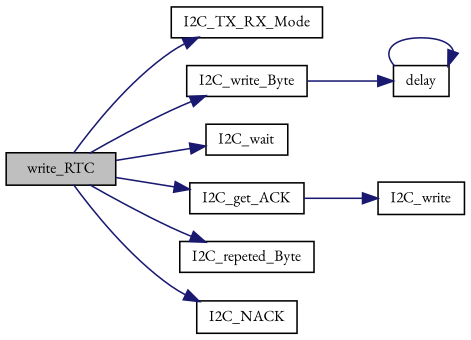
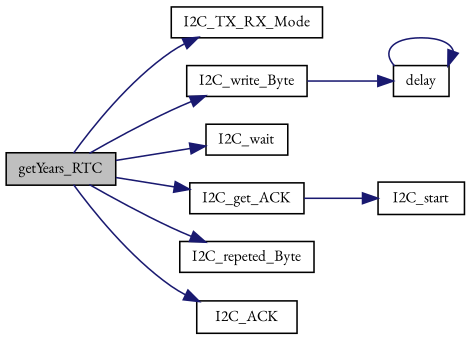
node "write_RTC": label "write_RTC" -> "getYears_RTC"
node "I2C_write": label "I2C_write" -> "I2C_start"
node "I2C_NACK": label "I2C_NACK" -> "I2C_ACK"
